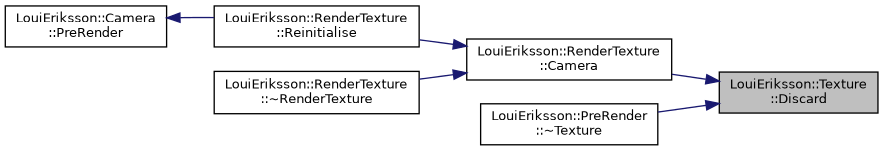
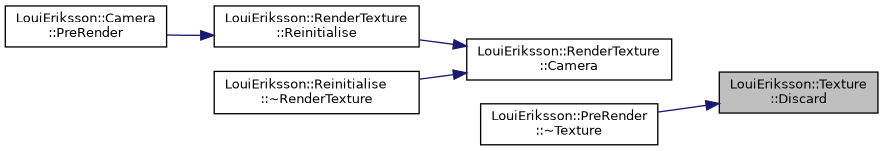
edge "LouiEriksson::RenderTexture ::Reinitialise" -> "LouiEriksson::Camera ::PreRender": reversed
edge "LouiEriksson::RenderTexture ::Camera" -> "LouiEriksson::Texture ::Discard": removed
node "LouiEriksson::RenderTexture ::~RenderTexture": label "LouiEriksson::RenderTexture ::~RenderTexture" -> "LouiEriksson::Reinitialise ::~RenderTexture"
